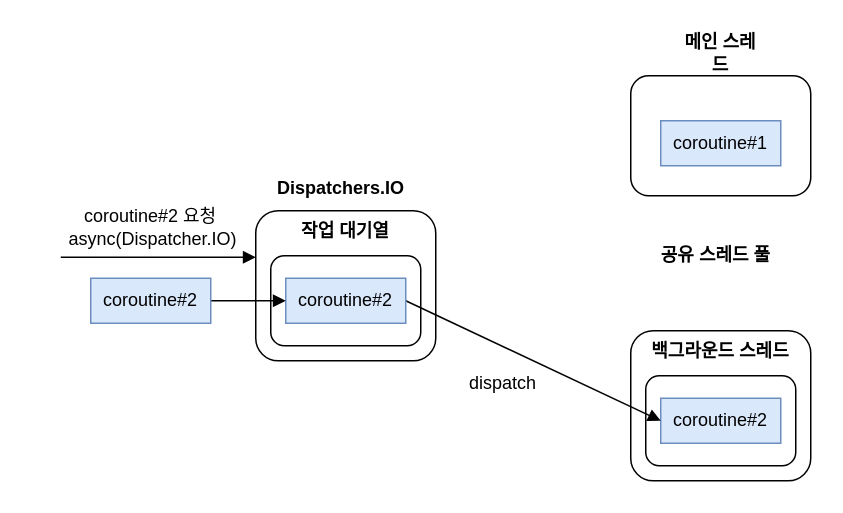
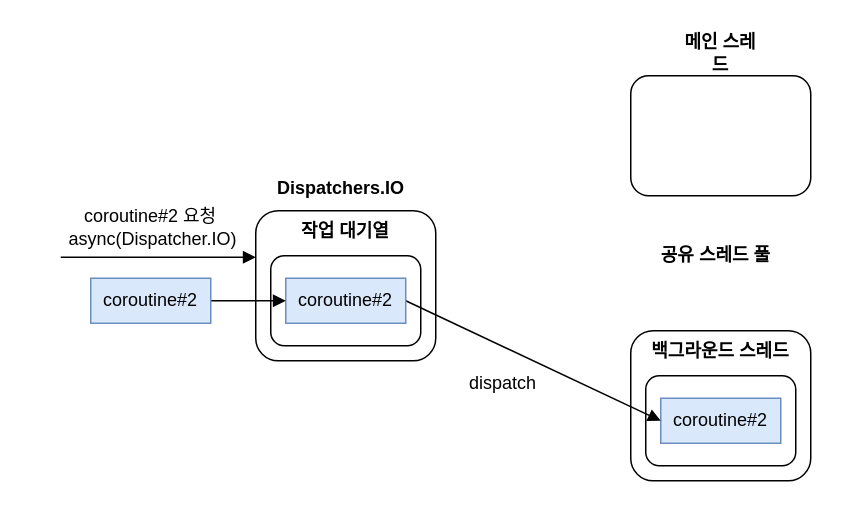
node "coroutine#1": removed
